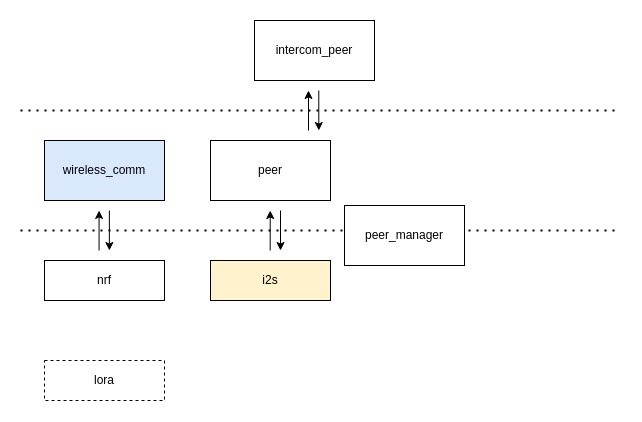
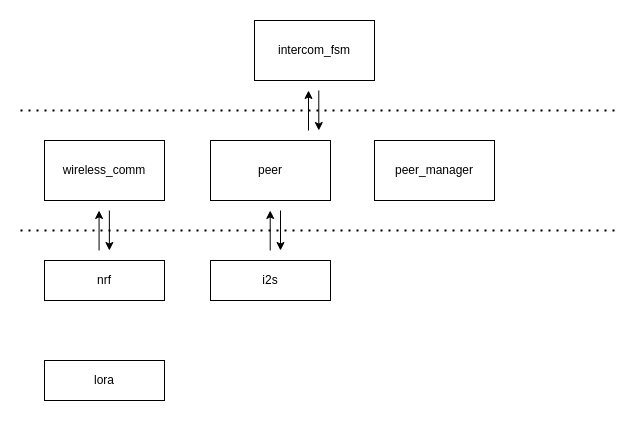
node "intercom_peer": label "intercom_peer" -> "intercom_fsm"
node "wireless_comm": fillcolor #dae8fc -> #ffffff
node "peer_manager": moved (405, 236) -> (435, 171)
node "i2s": fillcolor #fff2cc -> #ffffff
node "lora": style dashed -> solid
